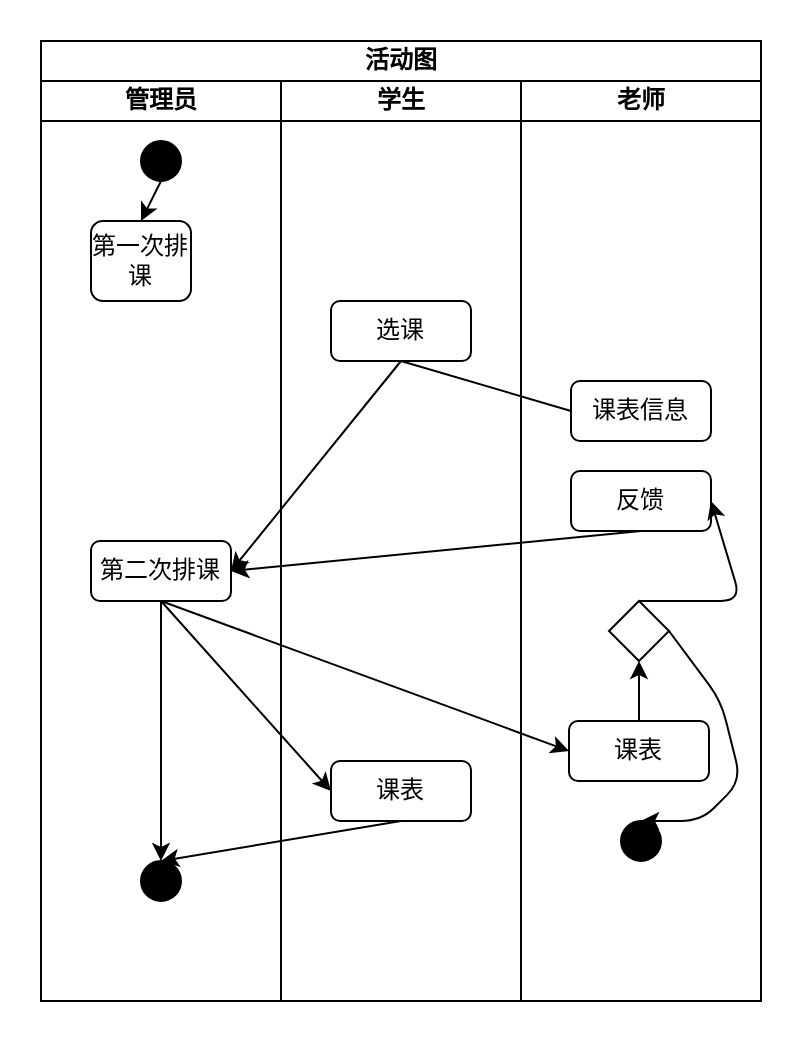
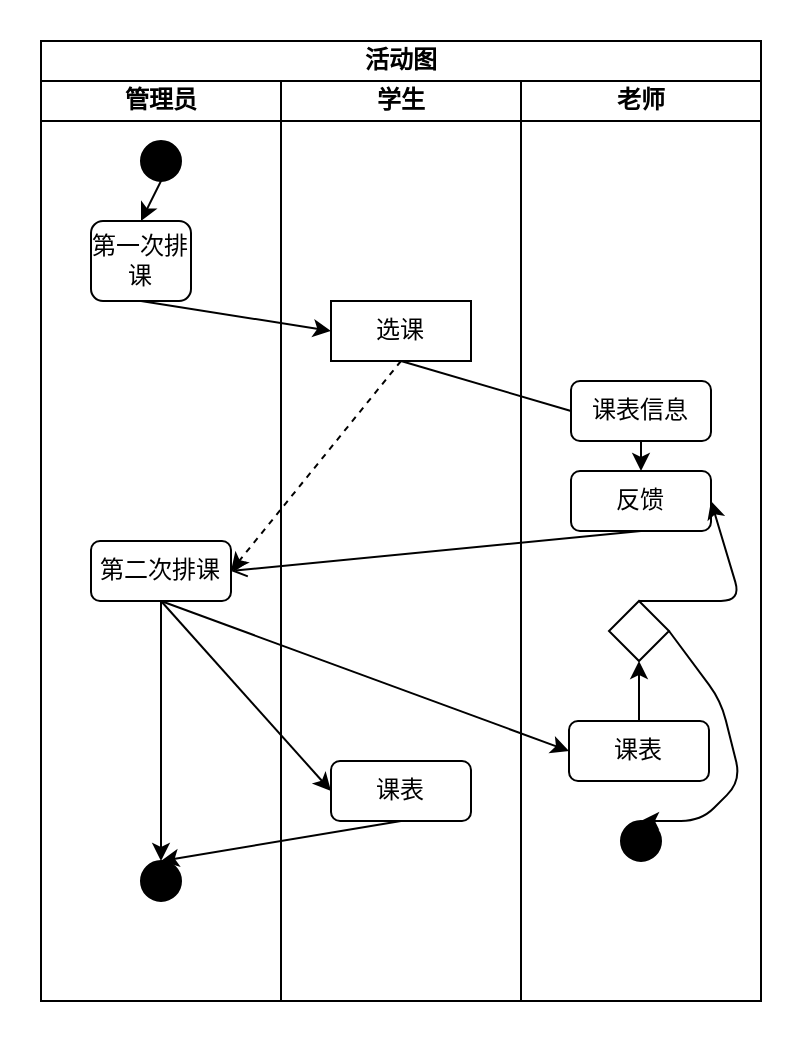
edge "第一次排课" -> "选课": added
node "选课": shape rounded rectangle -> rectangle
edge "选课" -> "第二次排课": style solid -> dashed
edge "课表信息" -> "反馈": added
edge "反馈" -> "第二次排课": arrowhead classic -> open
